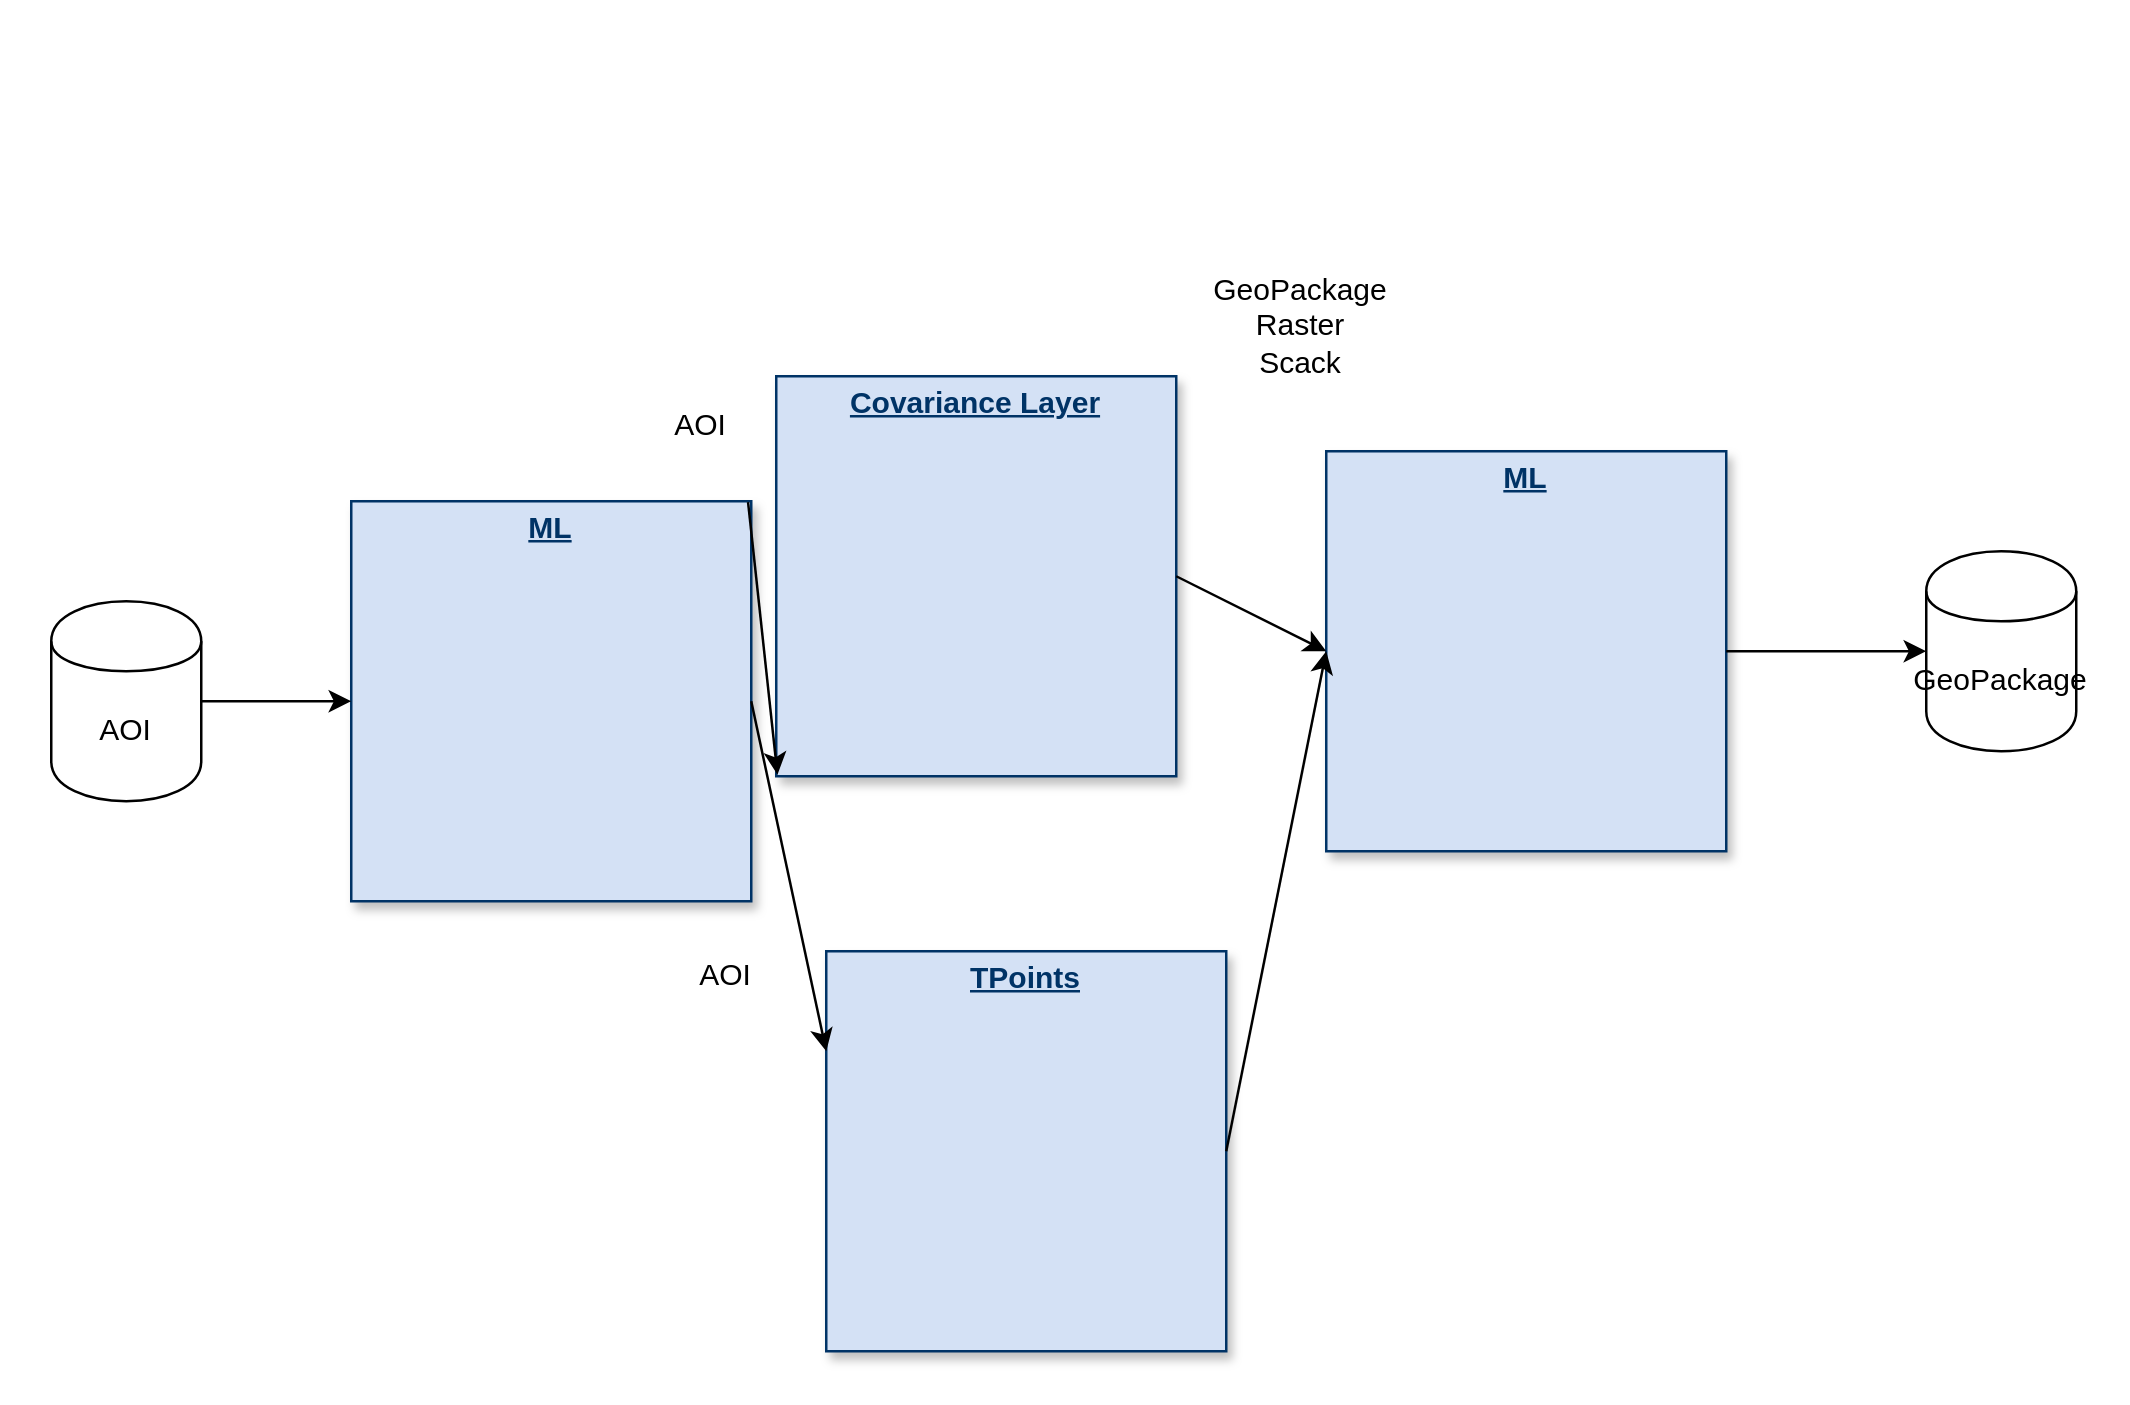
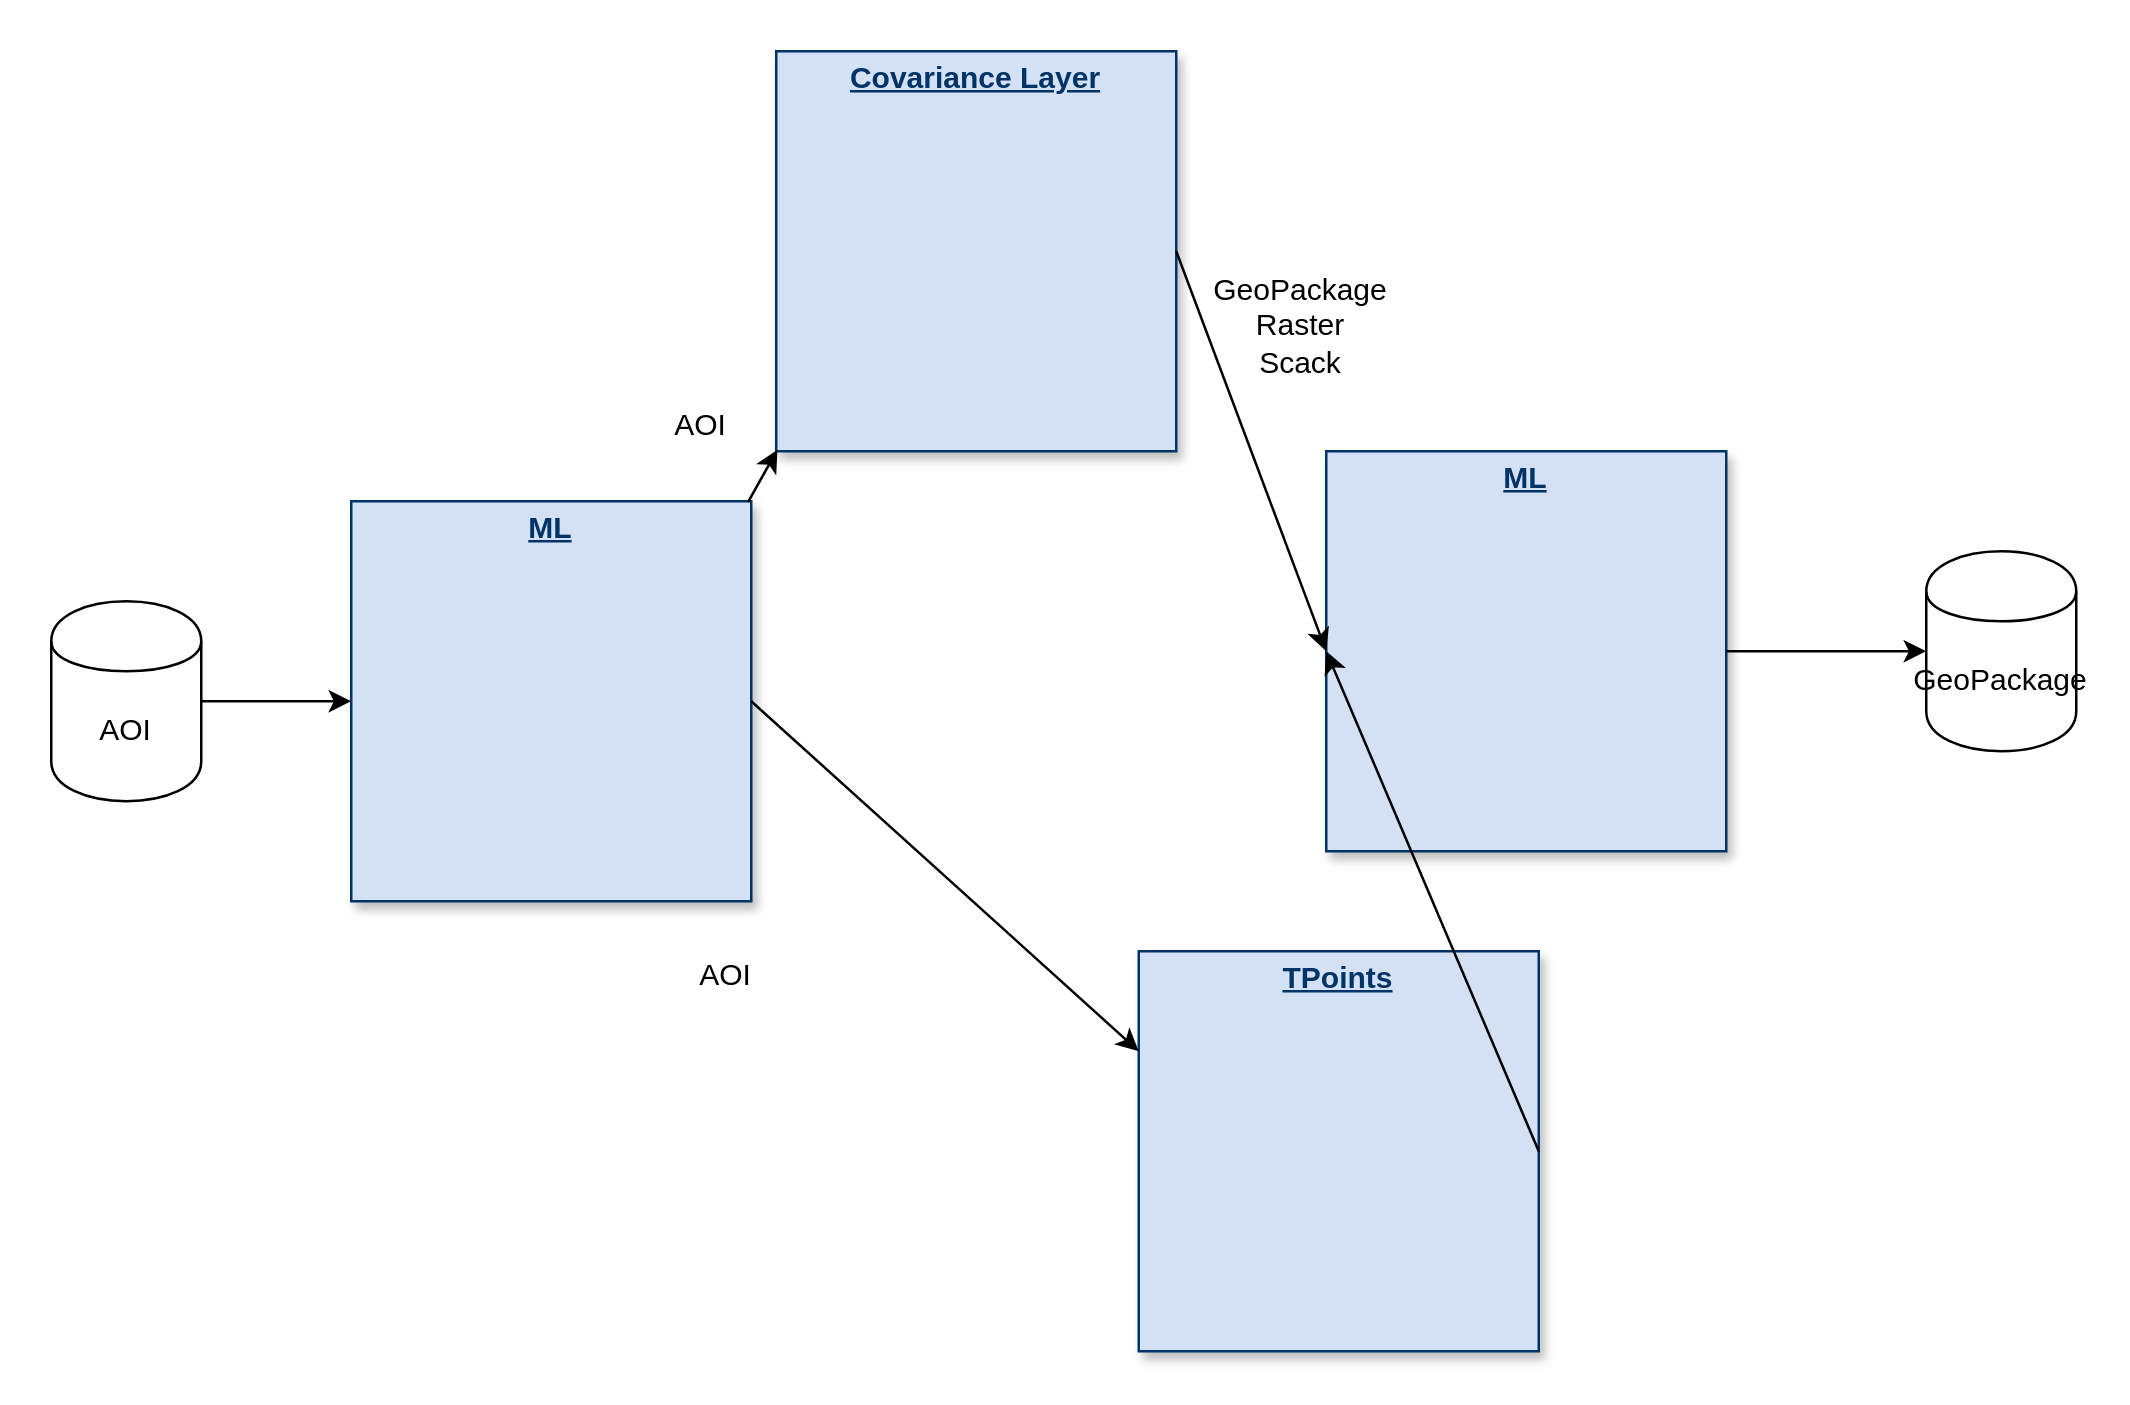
node "Covariance Layer": moved (976, 576) -> (976, 251)
node "TPoints": moved (1026, 1151) -> (1339, 1151)
